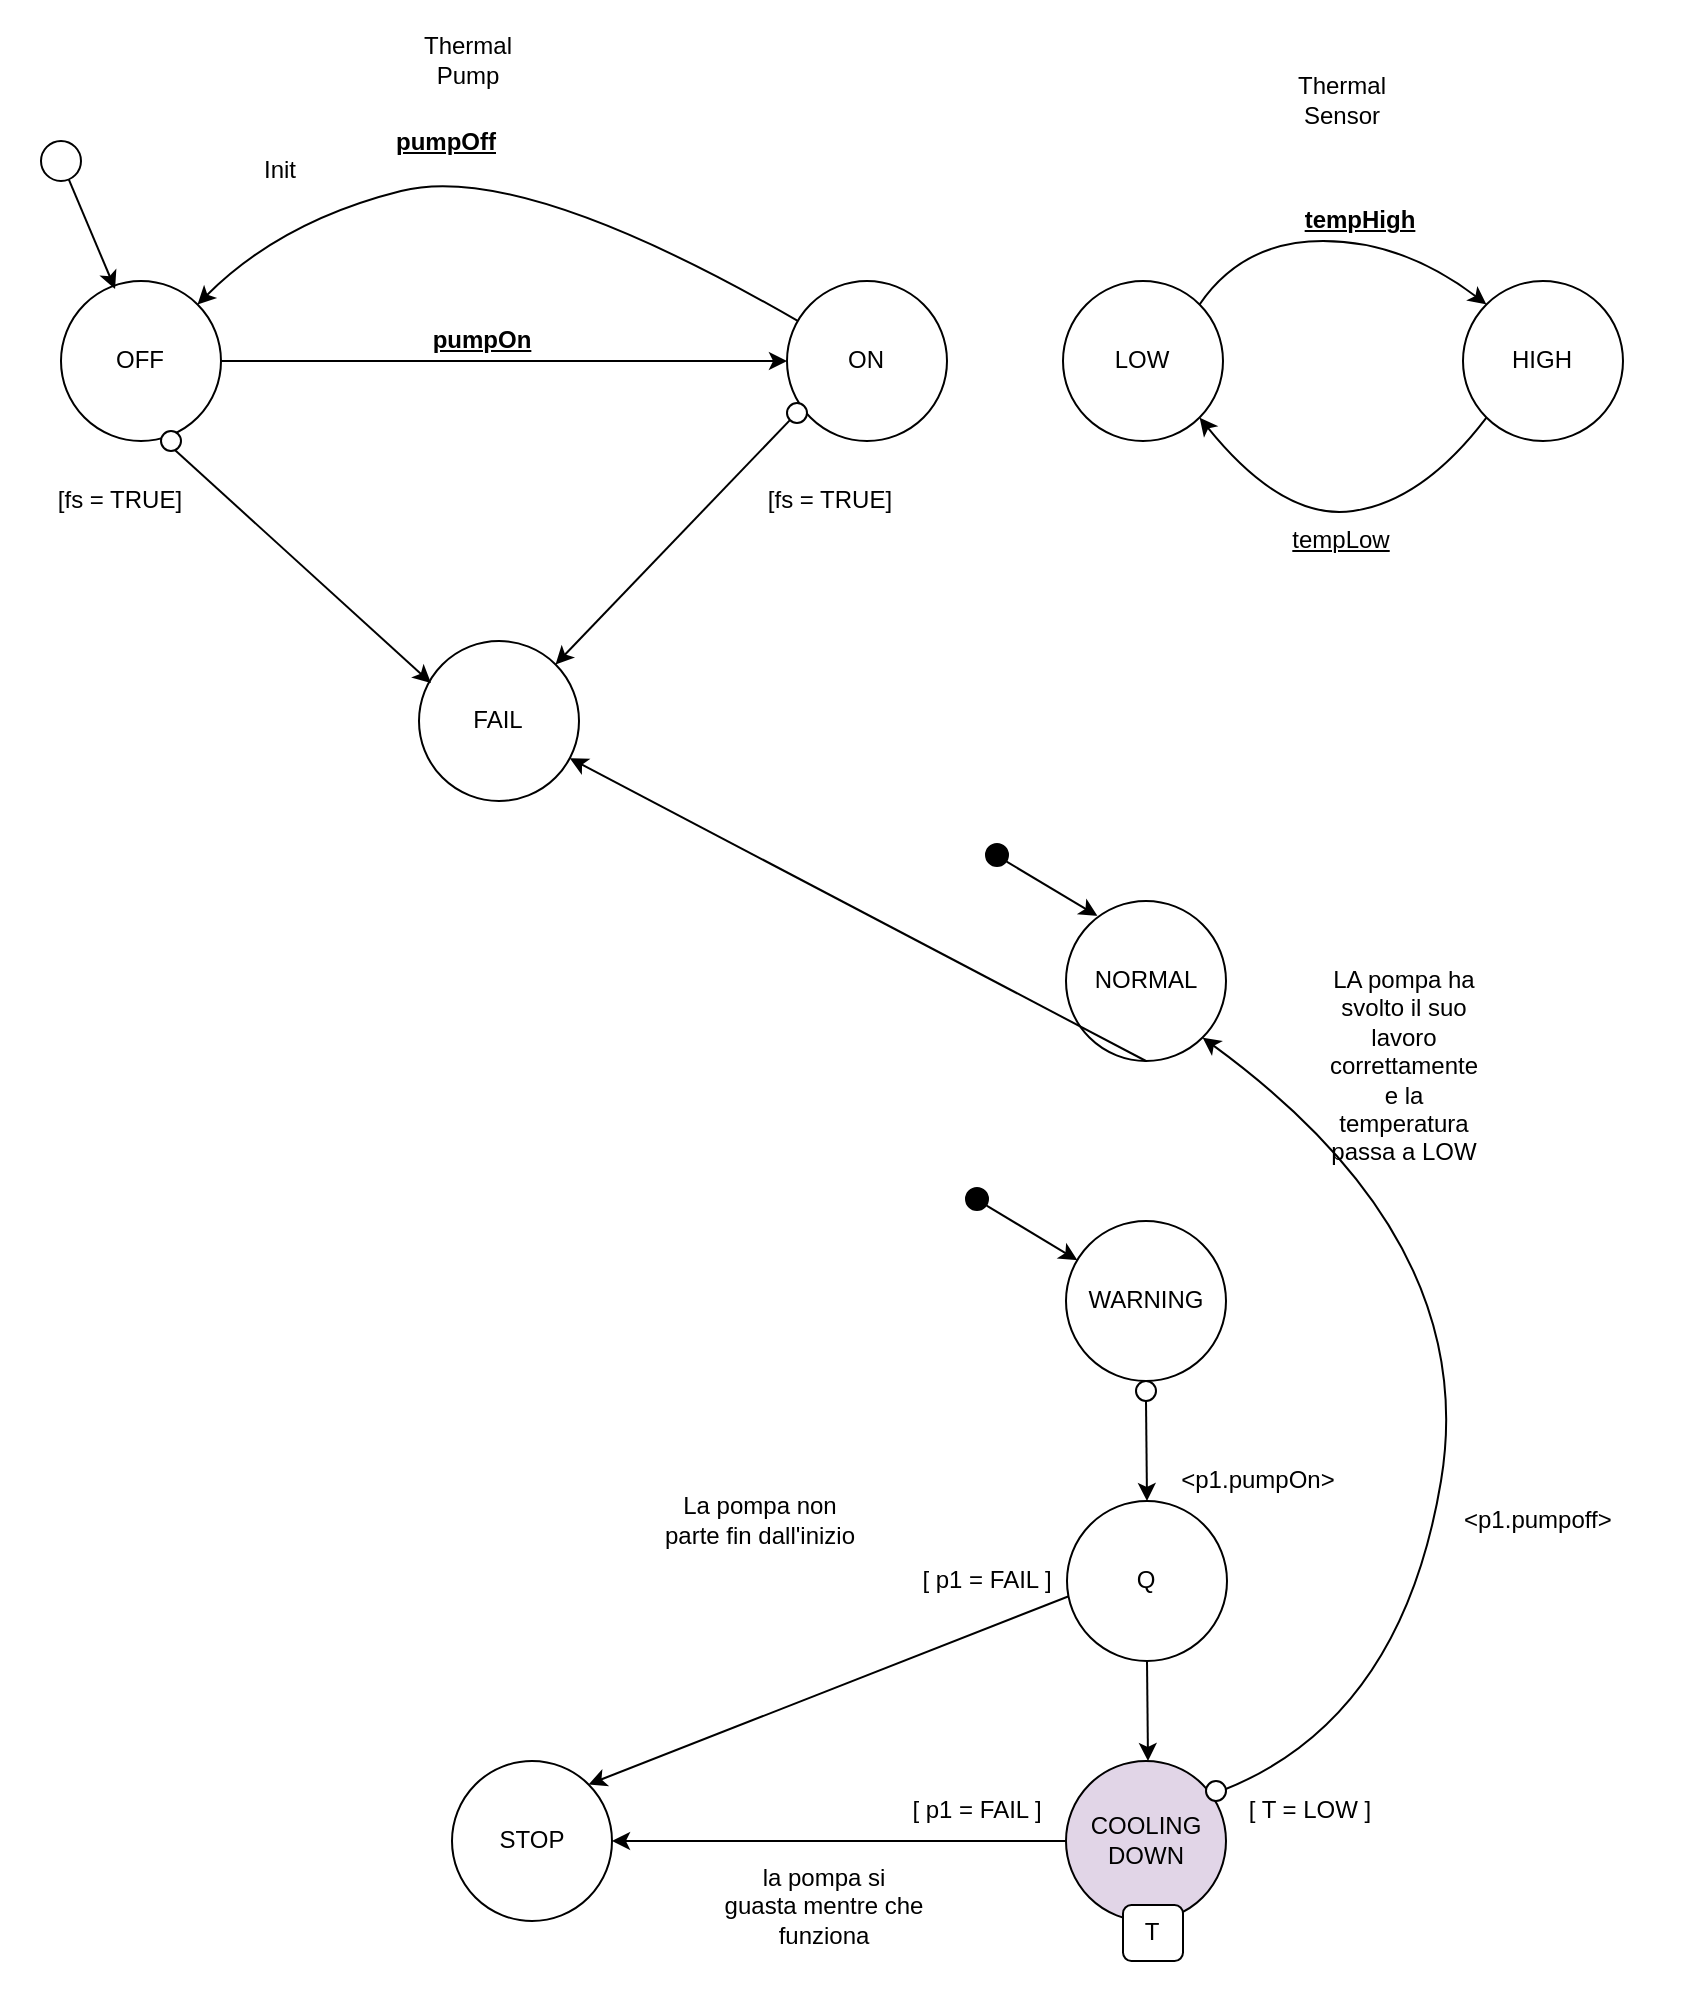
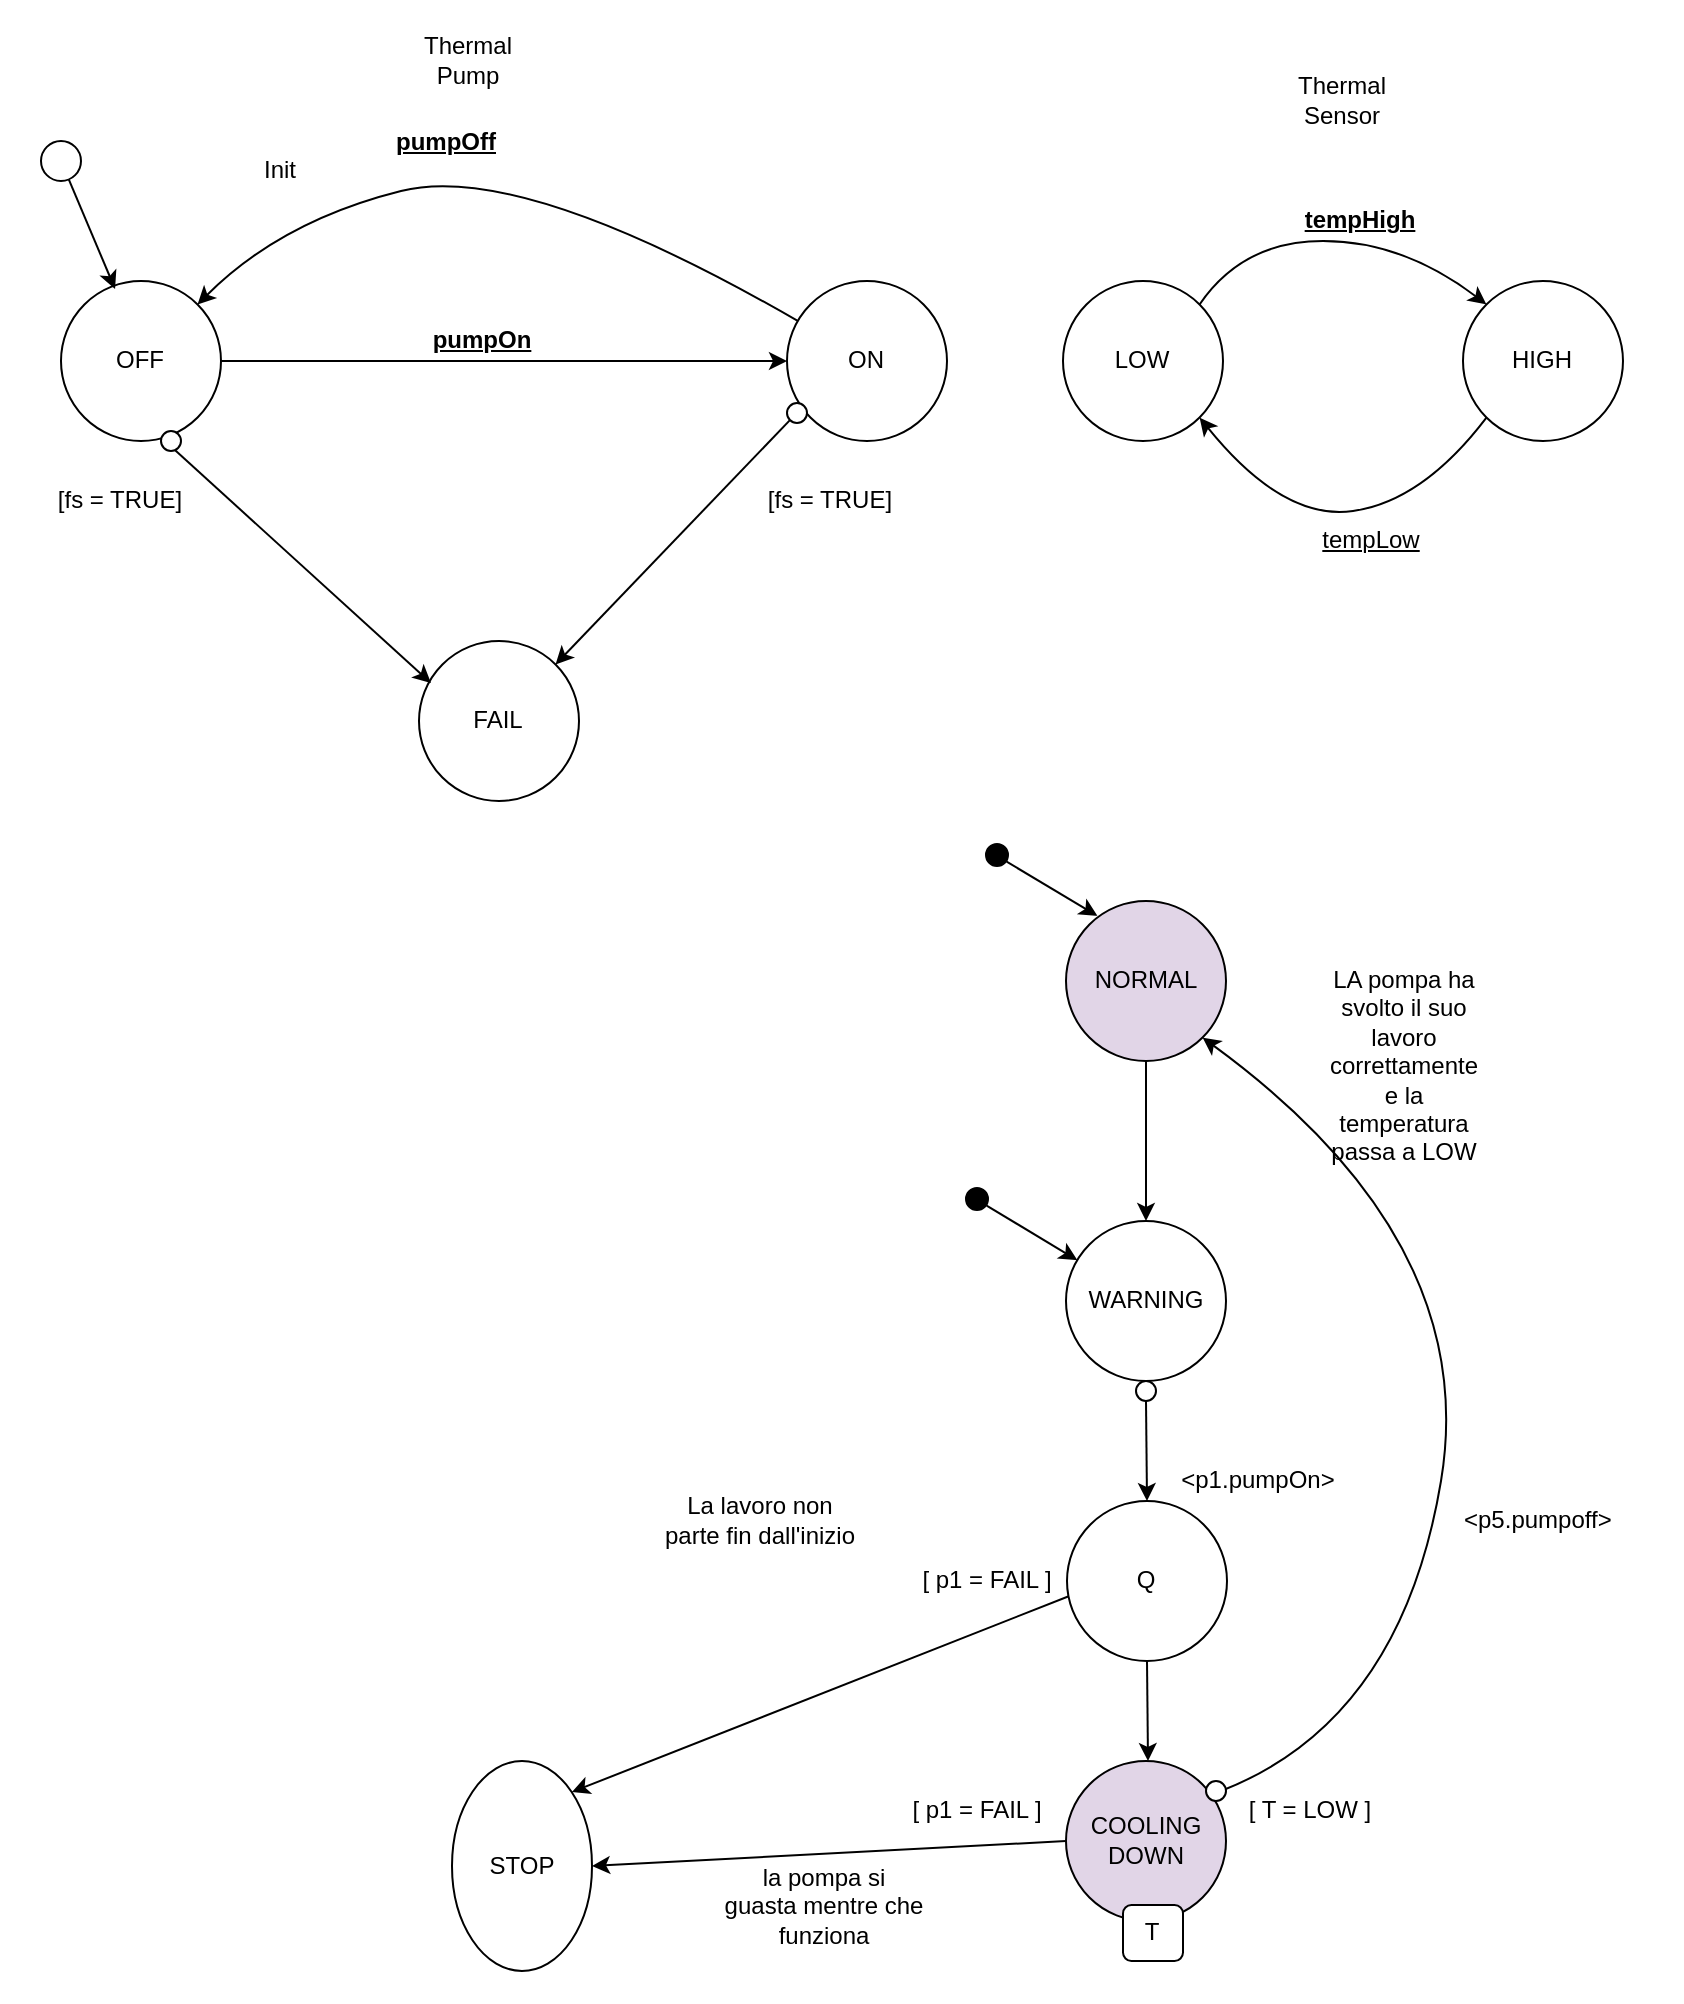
node "tempLow": moved (1342, 541) -> (1372, 541)
edge "NORMAL" -> "FAIL": now "NORMAL" -> "WARNING"
node "NORMAL": fillcolor #ffffff -> #e1d5e7
node "La pompa non parte fin dall'inizio": label "La pompa non parte fin dall'inizio" -> "La lavoro non parte fin dall'inizio"
node "<p1.pumpoff>": label "<p1.pumpoff>" -> "<p5.pumpoff>"
node "STOP": size 160x160 -> 140x210
